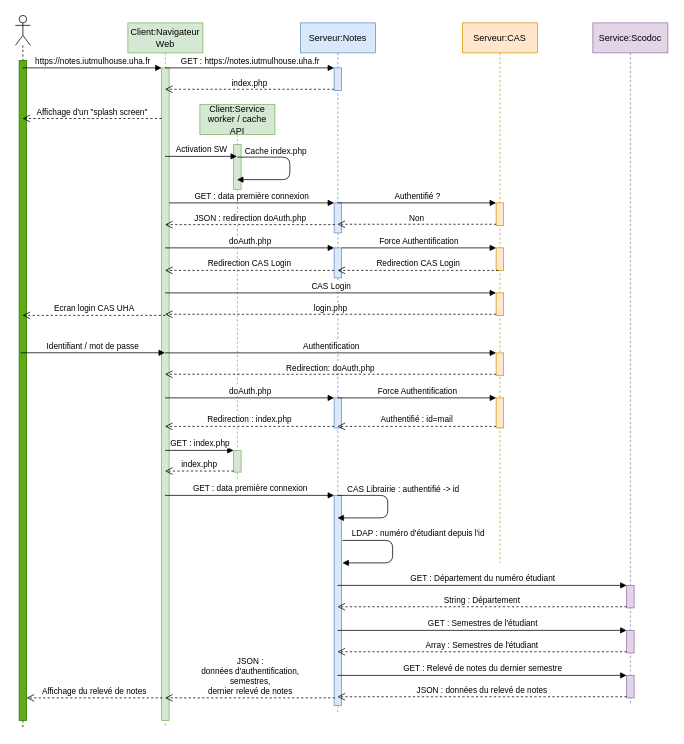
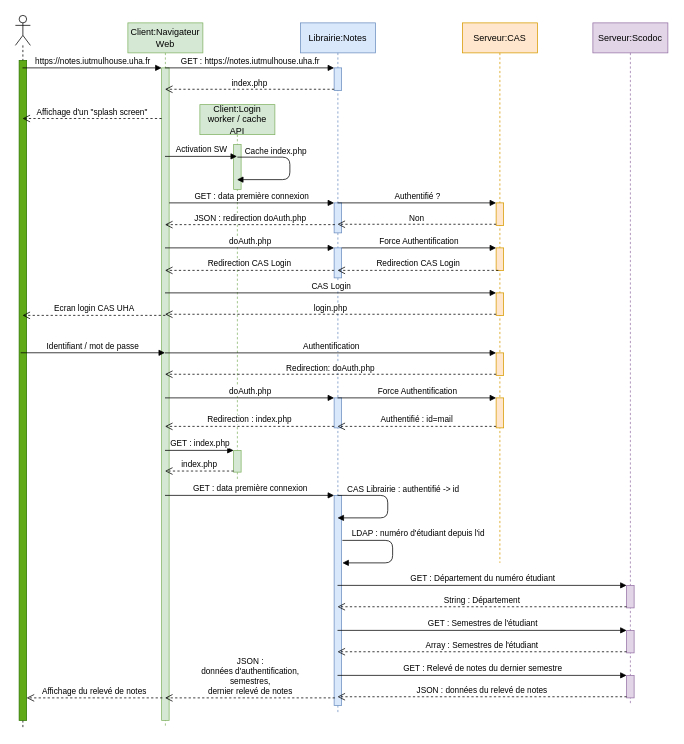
node "Serveur:Notes": label "Serveur:Notes" -> "Librairie:Notes"
node "Service:Scodoc": label "Service:Scodoc" -> "Serveur:Scodoc"
node "Client:Service worker / cache API": label "Client:Service worker / cache API" -> "Client:Login worker / cache API"
